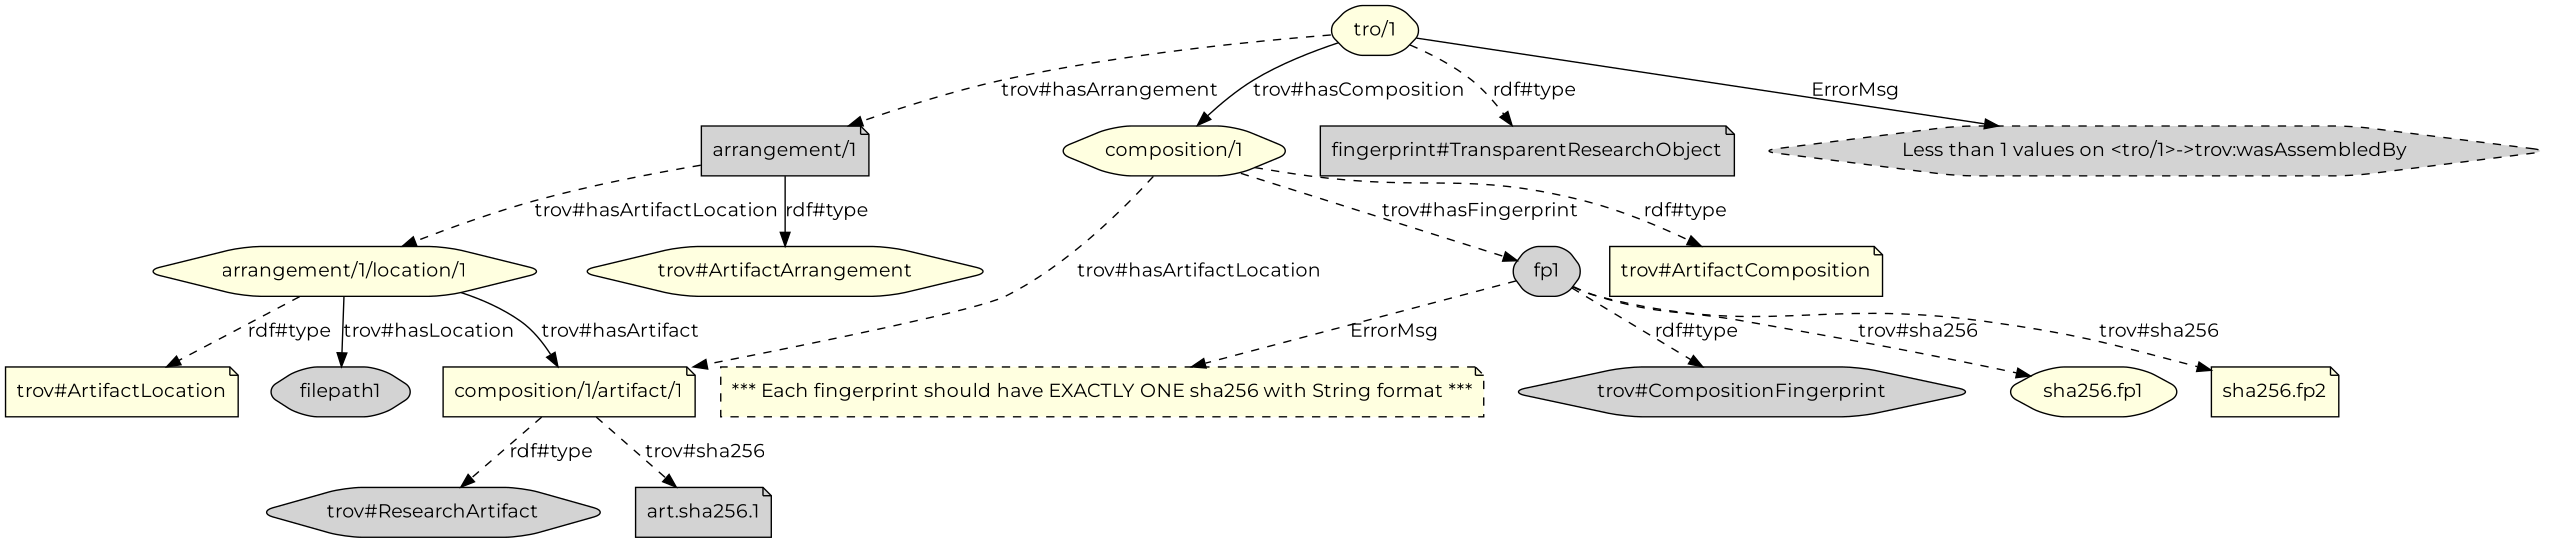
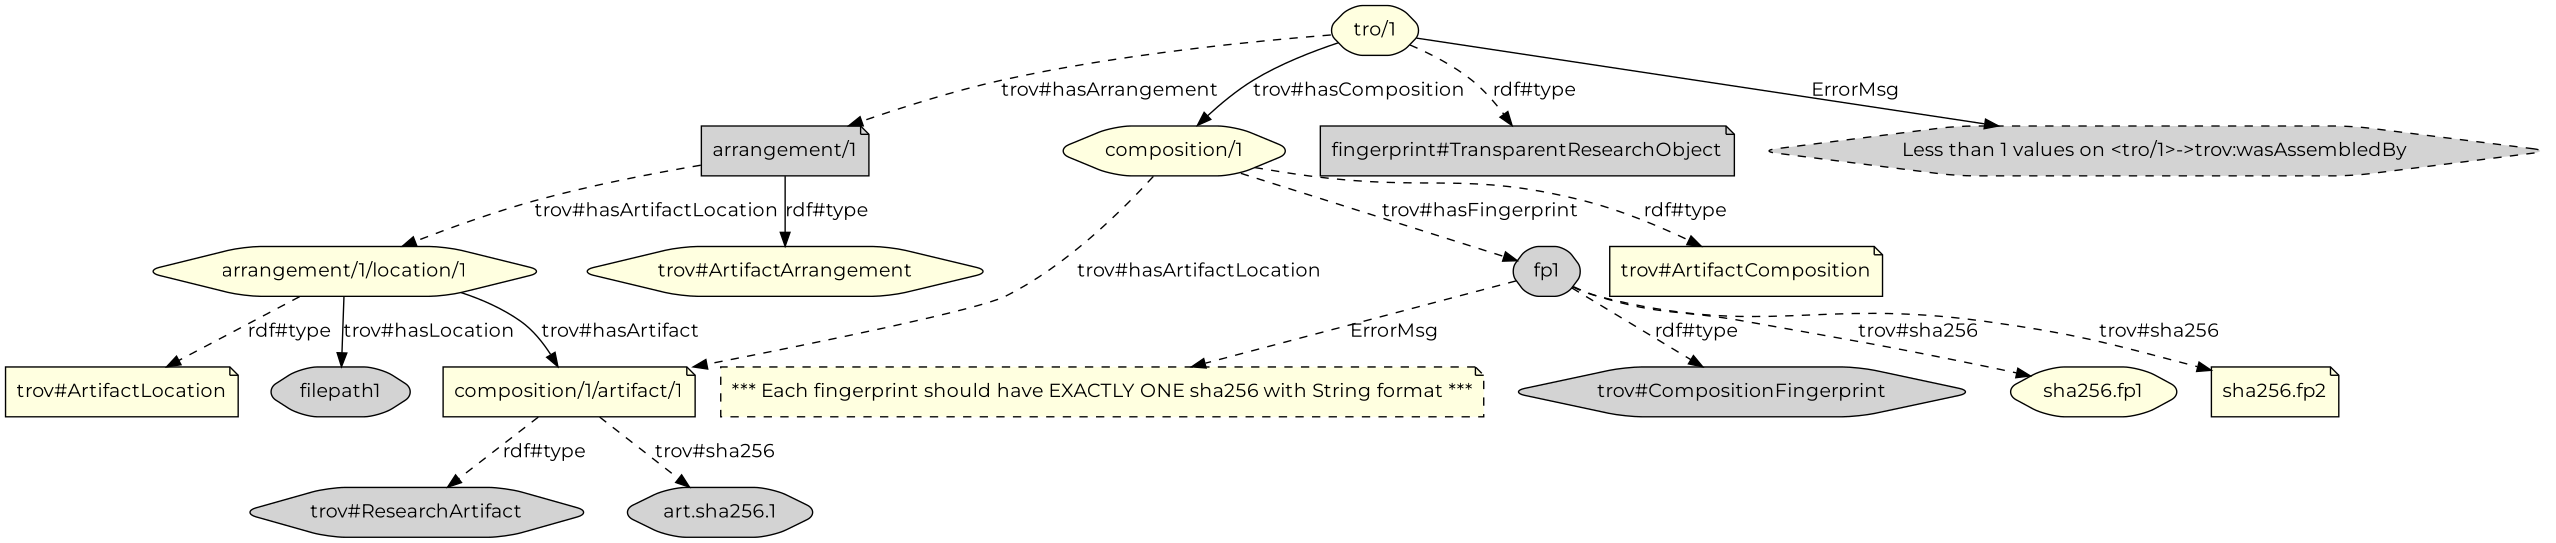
node "art.sha256.1": shape note -> hexagon
